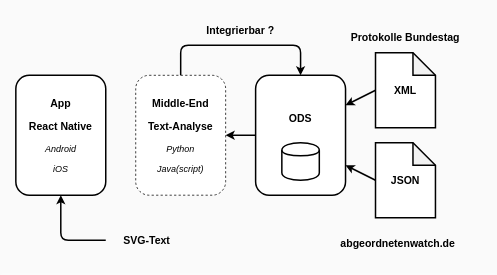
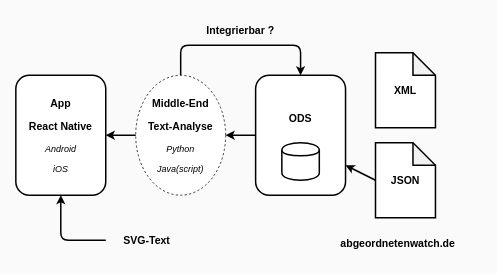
node "Protokolle Bundestag": removed
edge "XML" -> "ODS": removed
edge "Middle-End Text-Analyse Python Java(script)" -> "App React Native Android iOS": added
node "Middle-End Text-Analyse Python Java(script)": shape rounded rectangle -> ellipse
